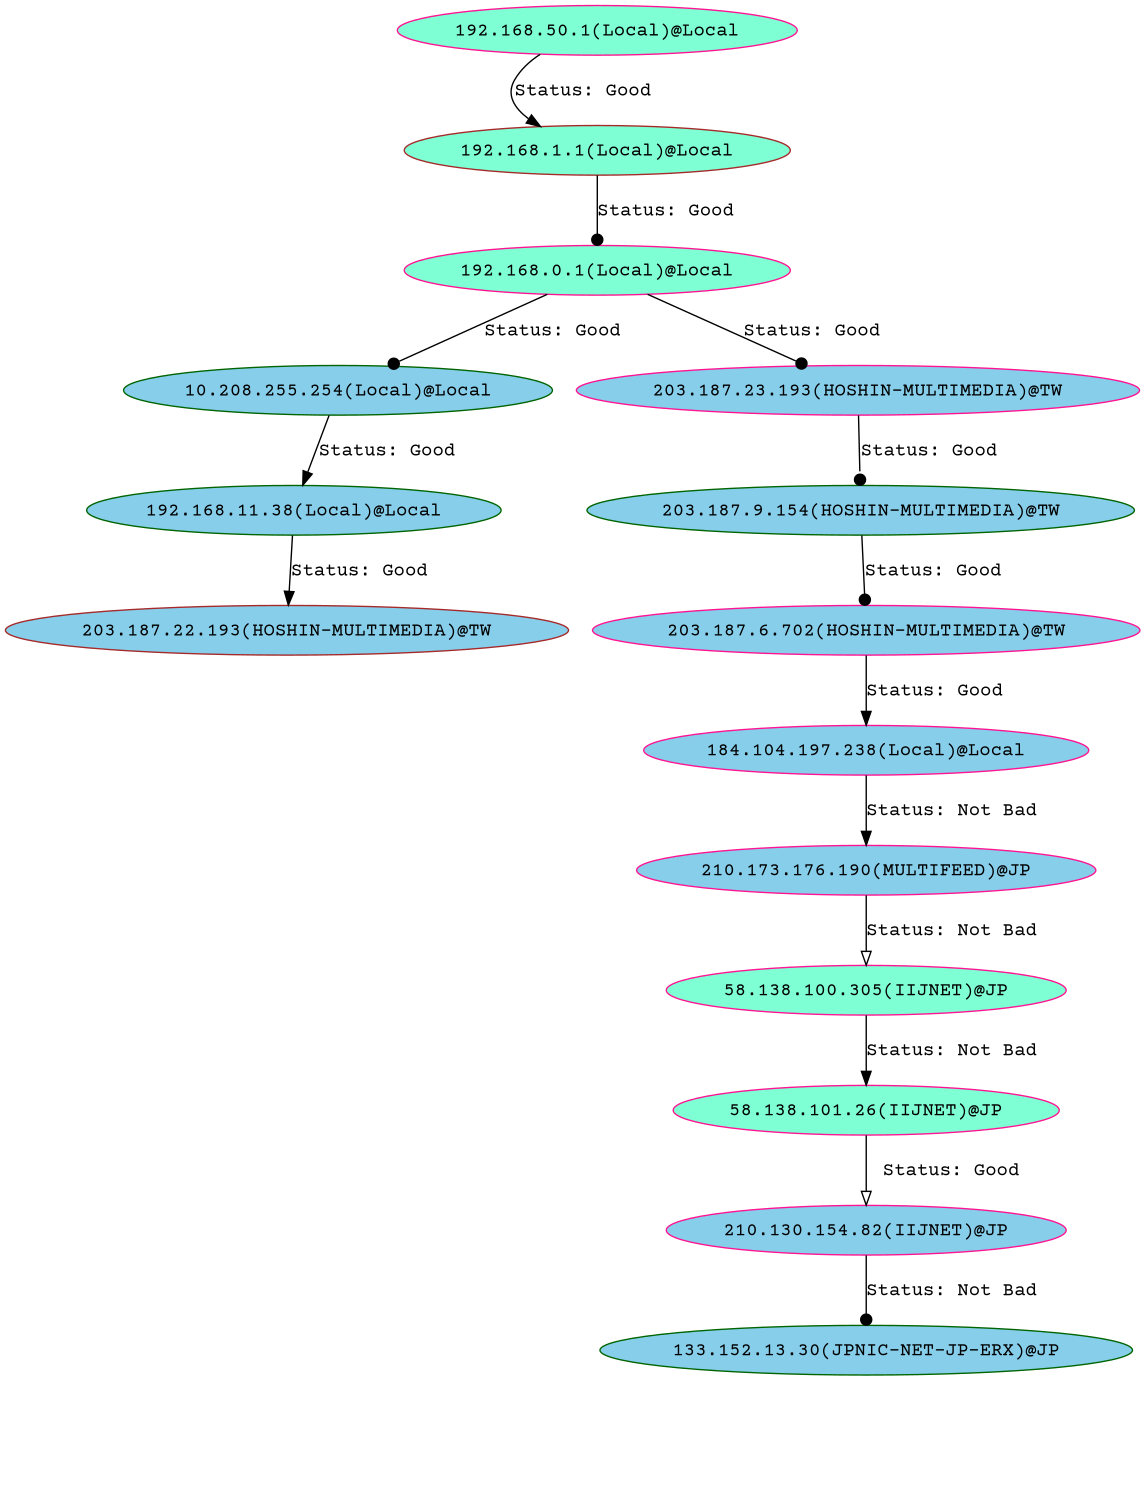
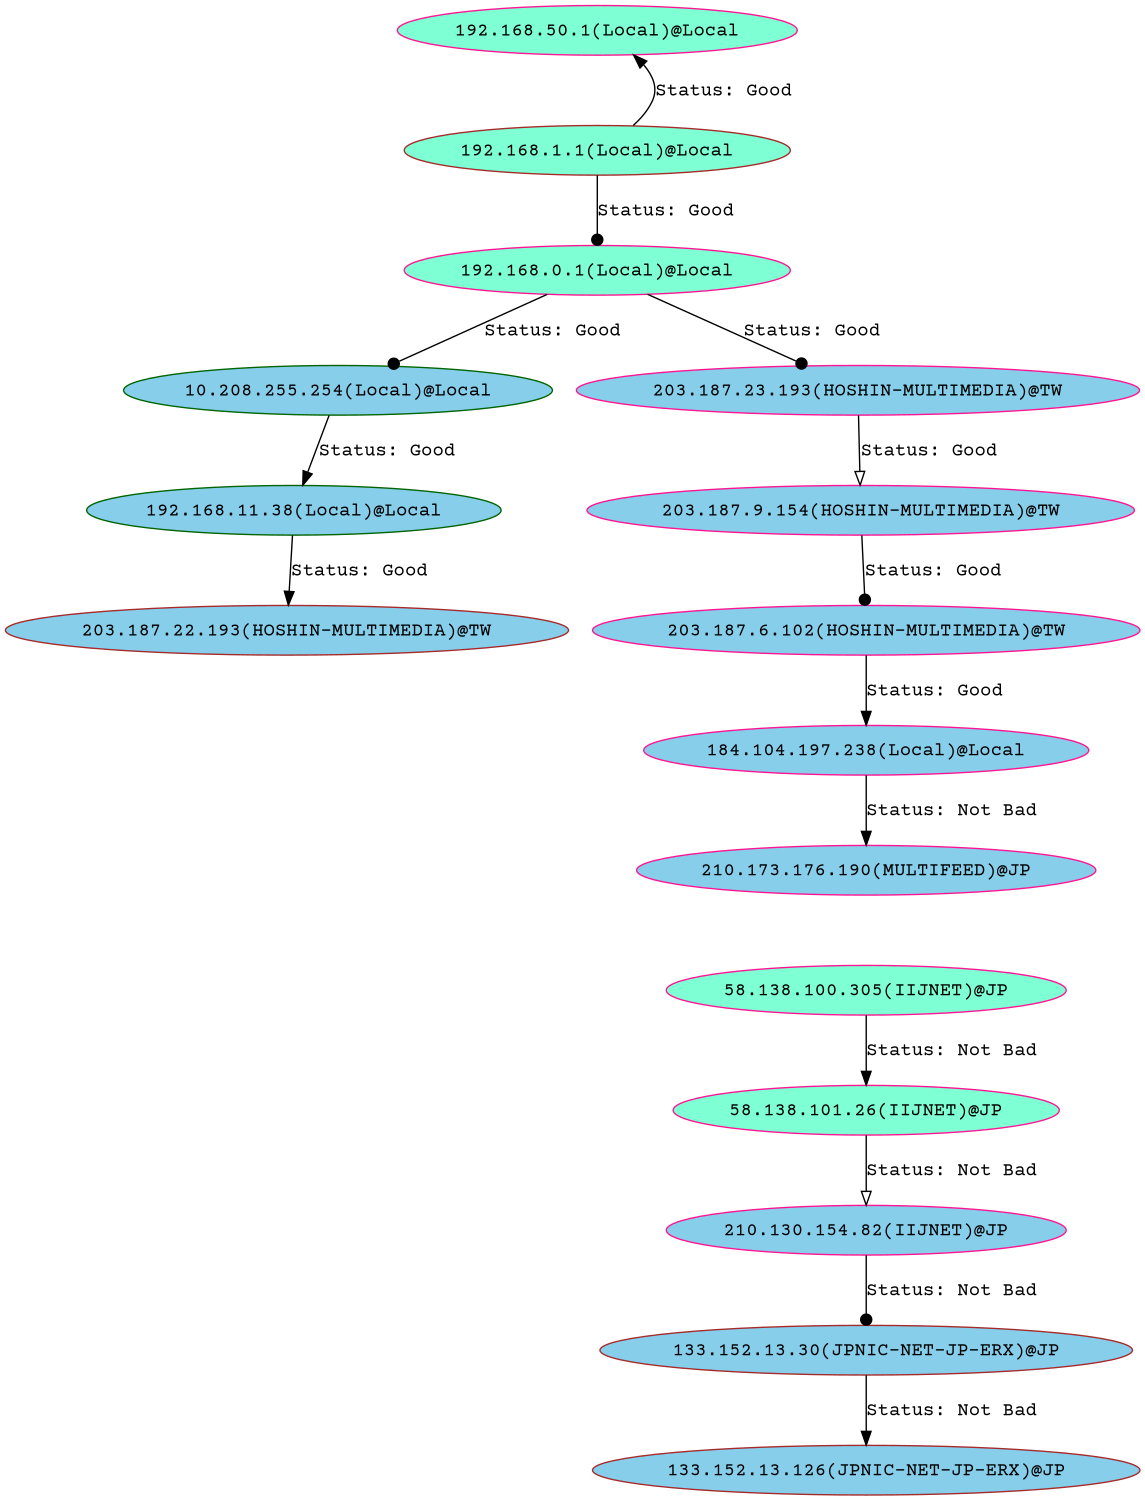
edge "192.168.50.1(Local)@Local" -> "192.168.1.1(Local)@Local": reversed
edge "203.187.23.193(HOSHIN-MULTIMEDIA)@TW" -> "203.187.9.154(HOSHIN-MULTIMEDIA)@TW": arrowhead dot -> onormal
node "203.187.9.154(HOSHIN-MULTIMEDIA)@TW": color darkgreen -> deeppink
node "203.187.6.702(HOSHIN-MULTIMEDIA)@TW": label "203.187.6.702(HOSHIN-MULTIMEDIA)@TW" -> "203.187.6.102(HOSHIN-MULTIMEDIA)@TW"
edge "210.173.176.190(MULTIFEED)@JP" -> "58.138.100.305(IIJNET)@JP": removed, label "Status: Not Bad"
edge "58.138.101.26(IIJNET)@JP" -> "210.130.154.82(IIJNET)@JP": label "Status: Good" -> "Status: Not Bad"
node "133.152.13.30(JPNIC-NET-JP-ERX)@JP": color darkgreen -> brown
node "133.152.13.126(JPNIC-NET-JP-ERX)@JP": added
